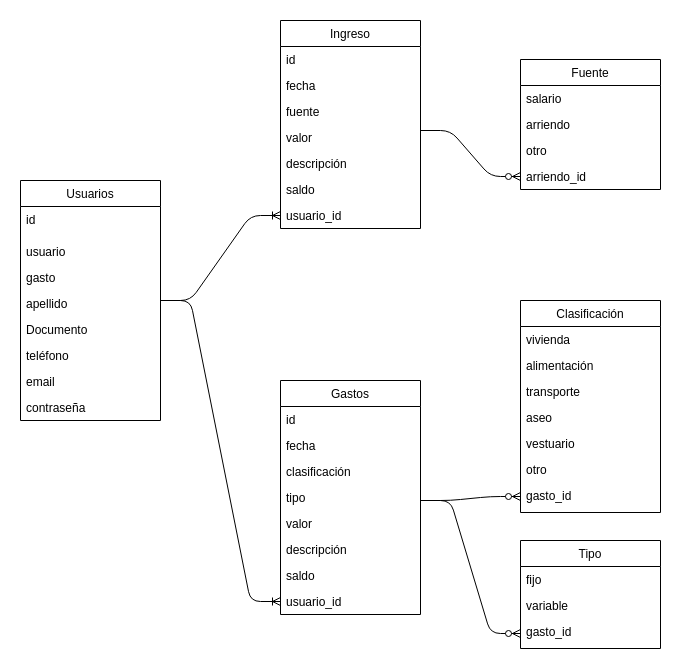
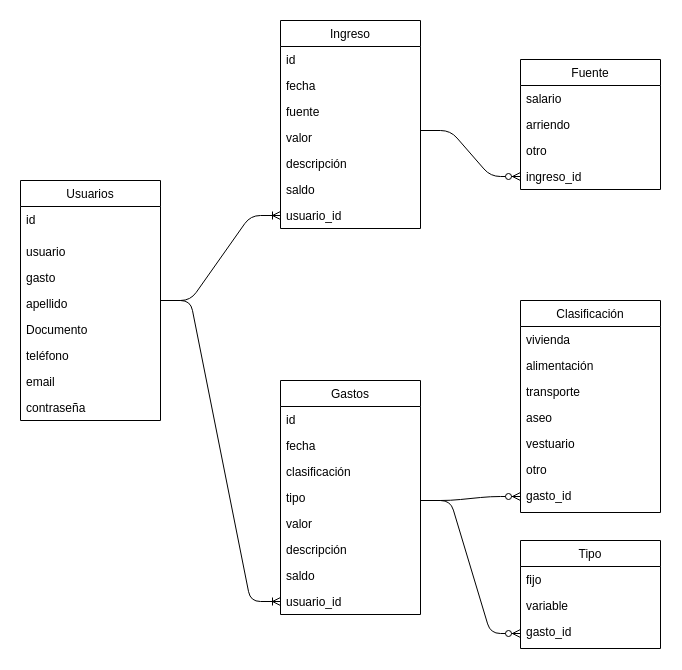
node "arriendo_id": label "arriendo_id" -> "ingreso_id"
